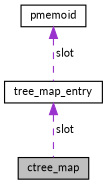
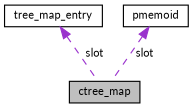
edge "tree_map_entry" -> "pmemoid": now "ctree_map" -> "pmemoid"
